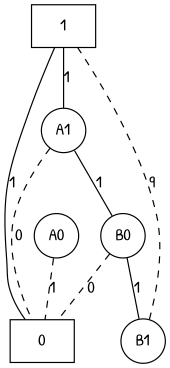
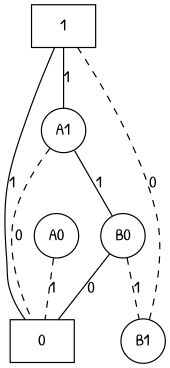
edge "1" -- "B1": label "9" -> "0"
edge "B0" -- "0": style dashed -> solid
edge "B0" -- "B1": style solid -> dashed
